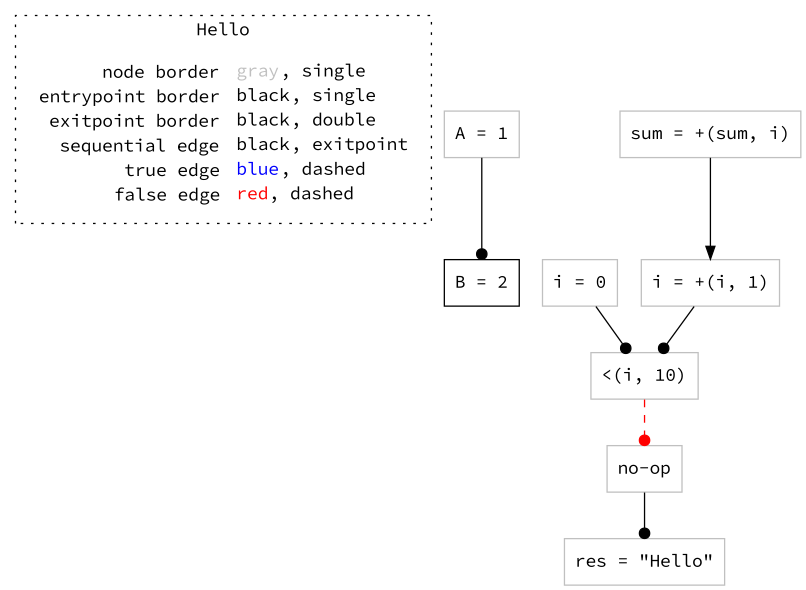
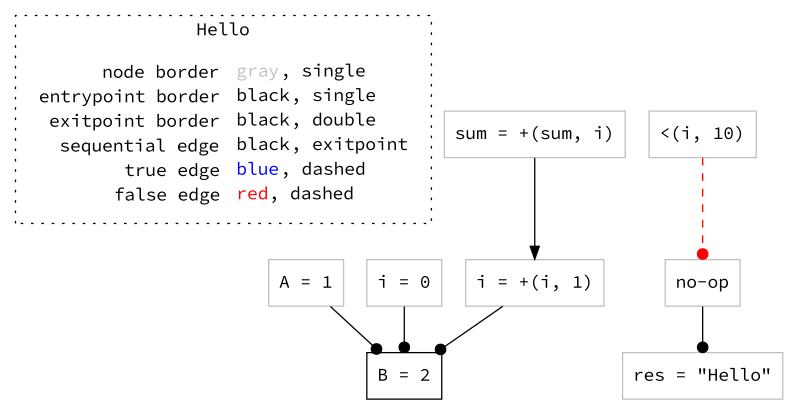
edge "i = 0" -> "<(i, 10)": now "i = 0" -> "B = 2"
edge "i = +(i, 1)" -> "<(i, 10)": now "i = +(i, 1)" -> "B = 2"
